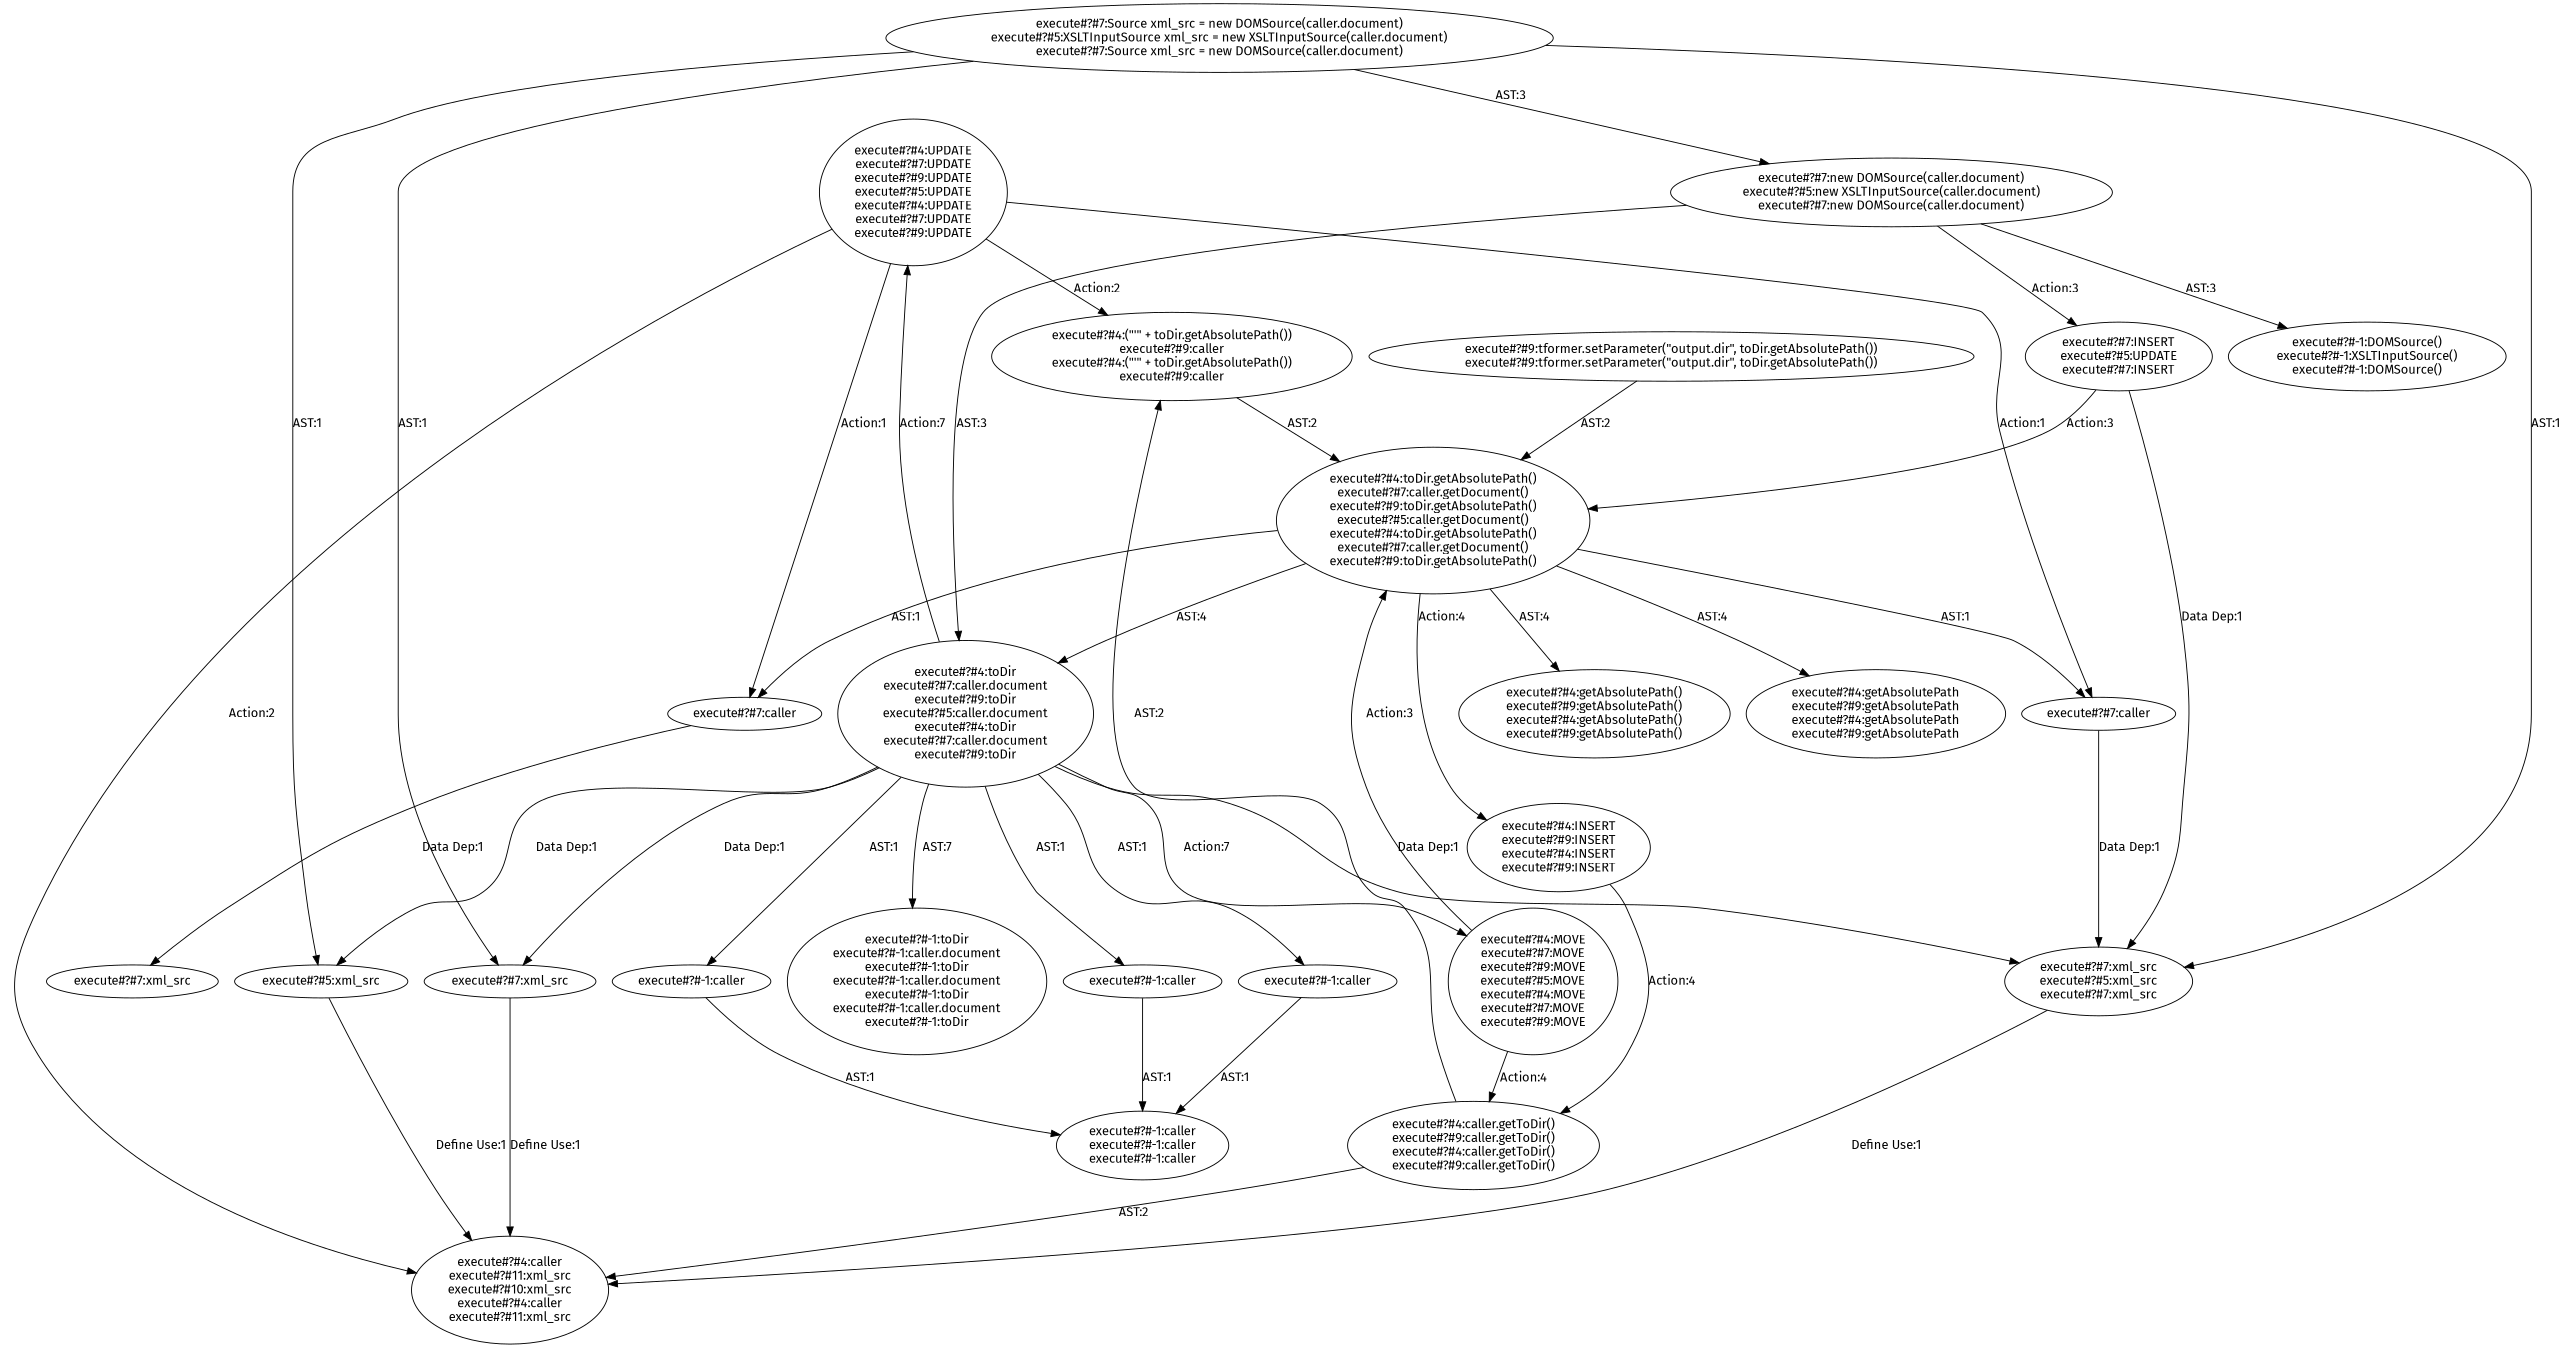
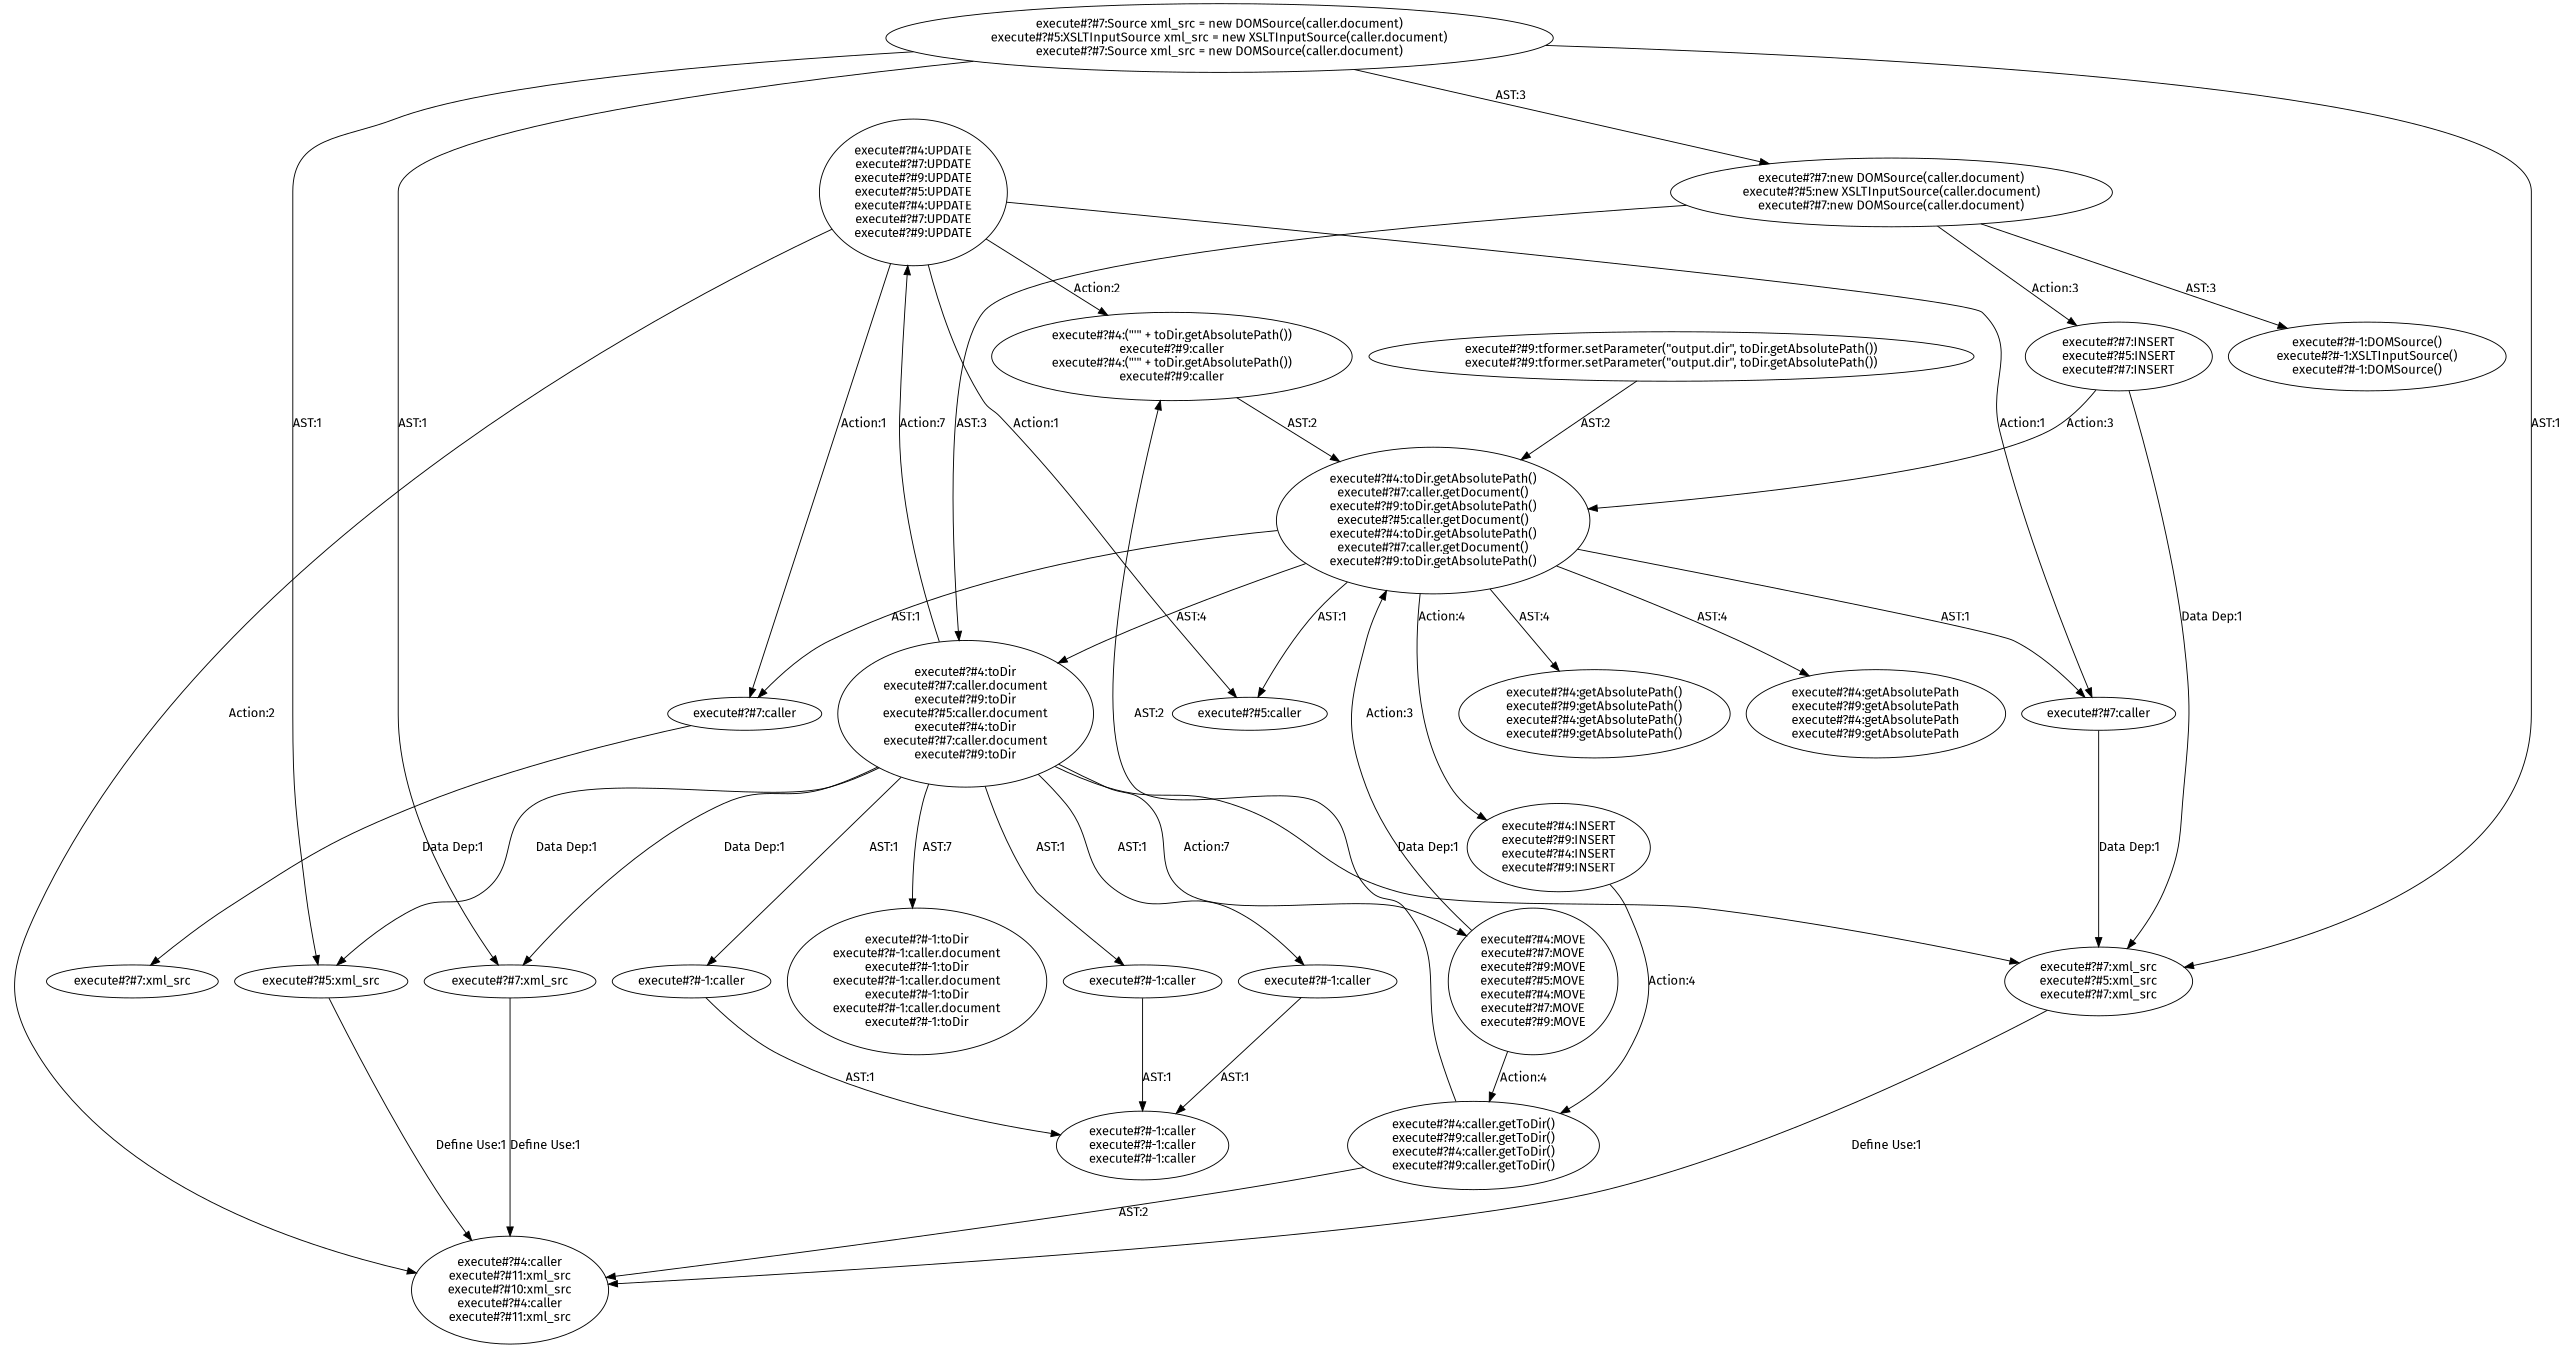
node "execute#?#7:INSERT execute#?#5:UPDATE execute#?#7:INSERT": label "execute#?#7:INSERT execute#?#5:UPDATE execute#?#7:INSERT" -> "execute#?#7:INSERT execute#?#5:INSERT execute#?#7:INSERT"
node "execute#?#5:caller": added
